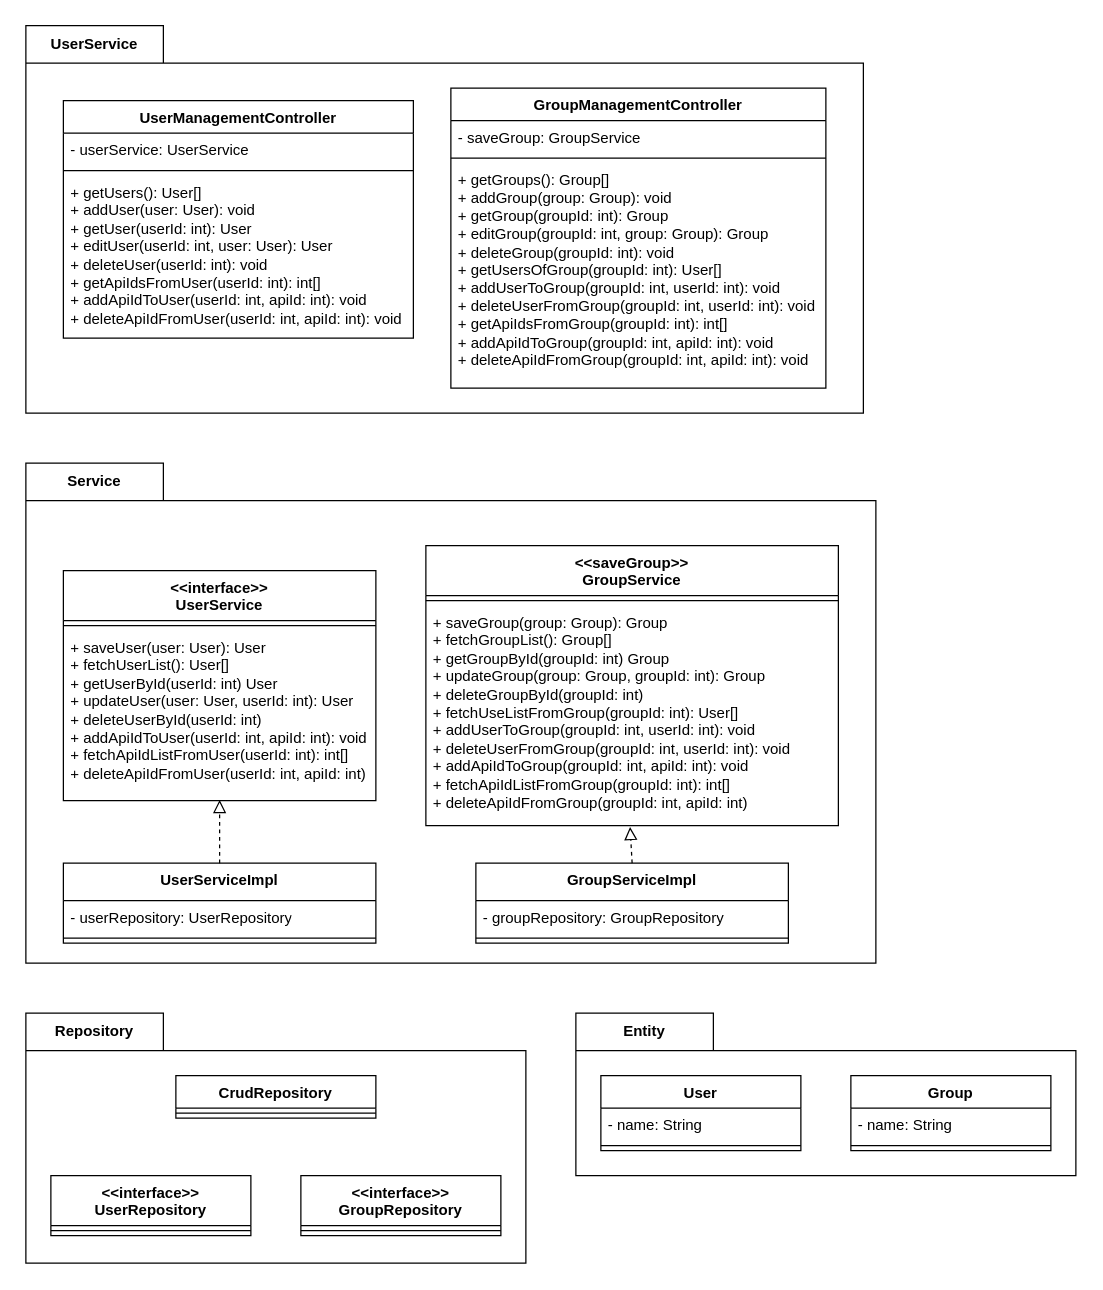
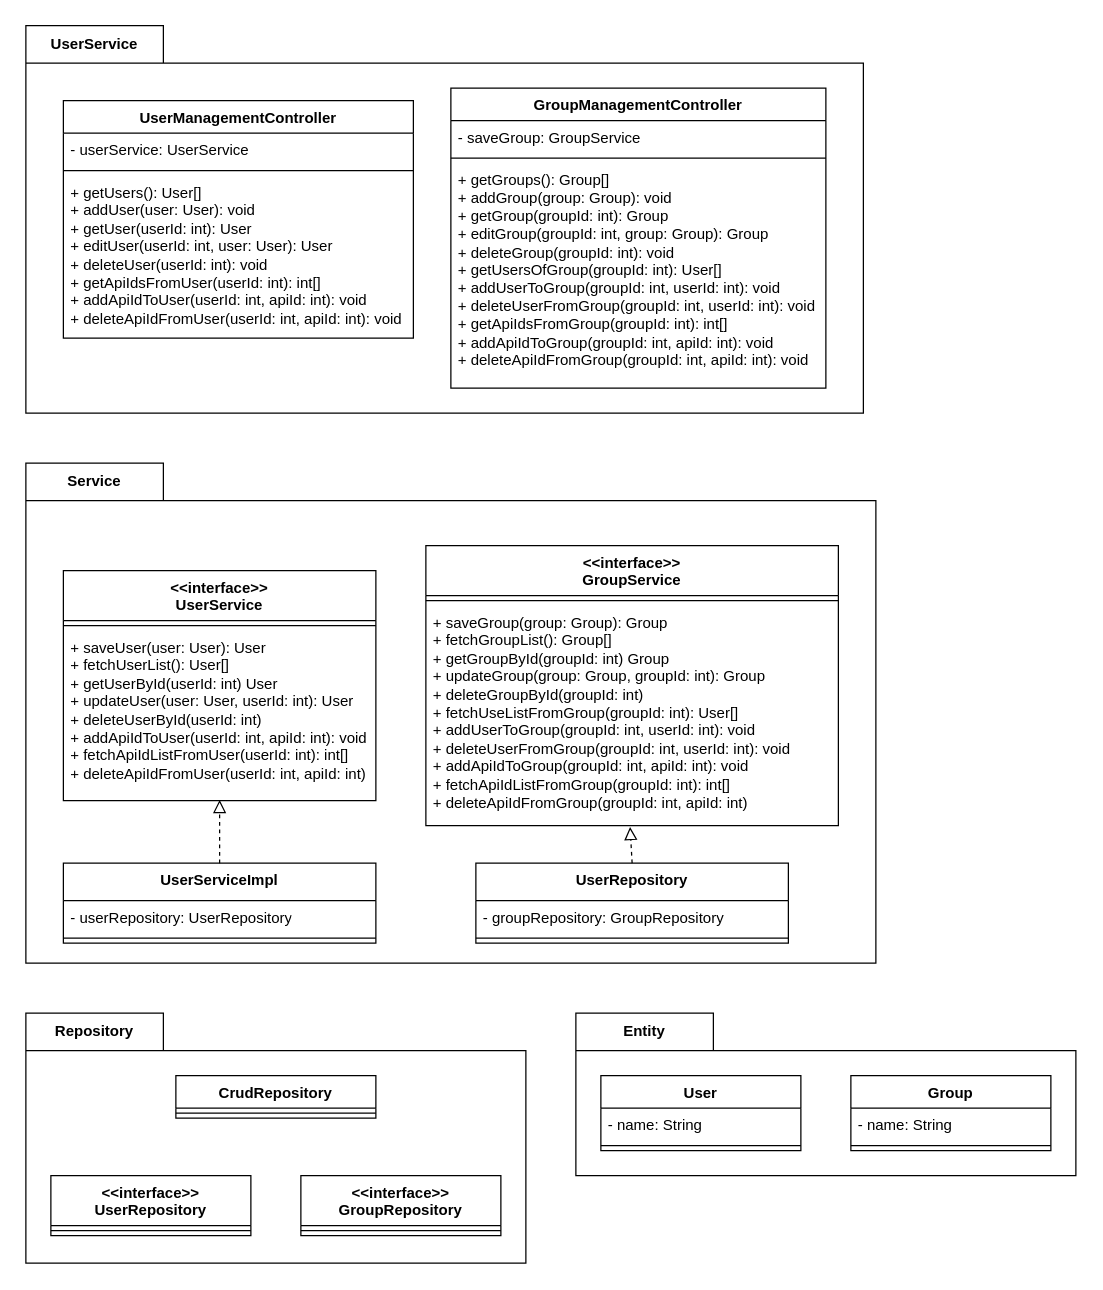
node "<<saveGroup>> GroupService": label "<<saveGroup>> GroupService" -> "<<interface>> GroupService"
node "GroupServiceImpl": label "GroupServiceImpl" -> "UserRepository"
